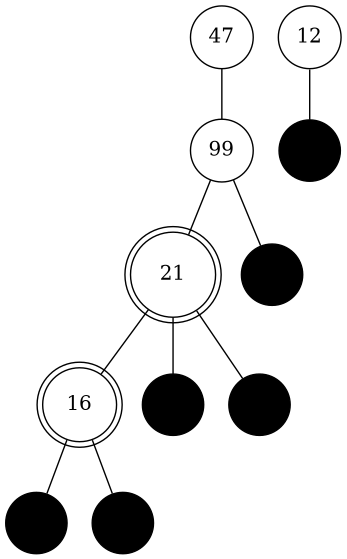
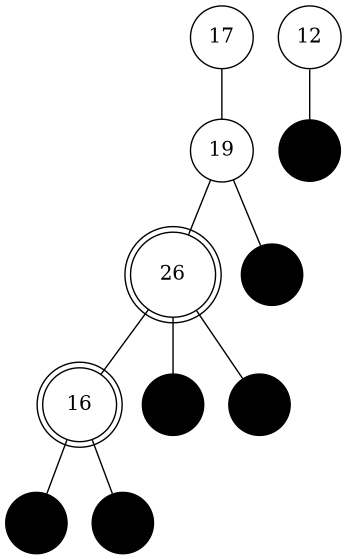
node "47": label "47" -> "17"
node "99": label "99" -> "19"
node "21": label "21" -> "26"
